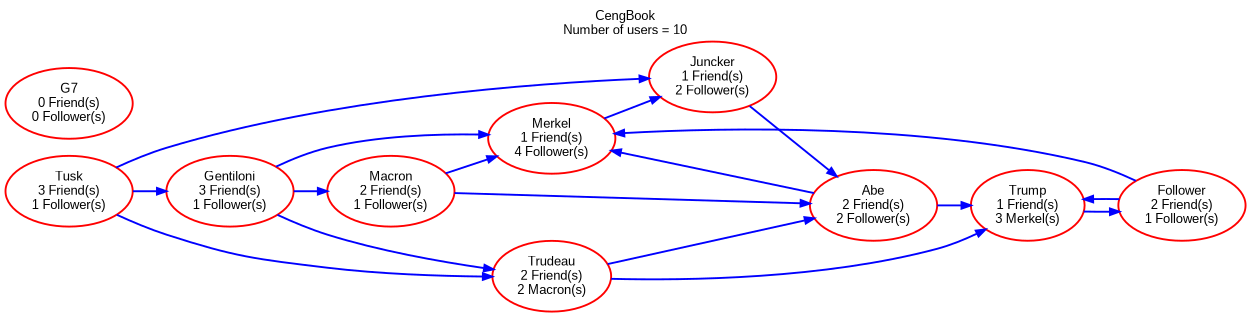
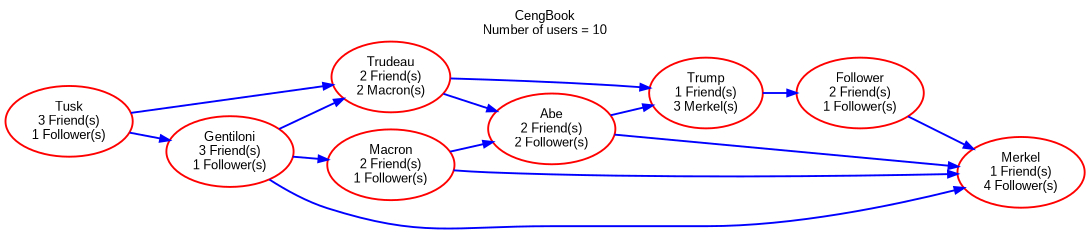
node "Juncker 1 Friend(s) 2 Follower(s)": removed
node "G7 0 Friend(s) 0 Follower(s)": removed
edge "Follower 2 Friend(s) 1 Follower(s)" -> "Trump 1 Friend(s) 3 Merkel(s)": removed
